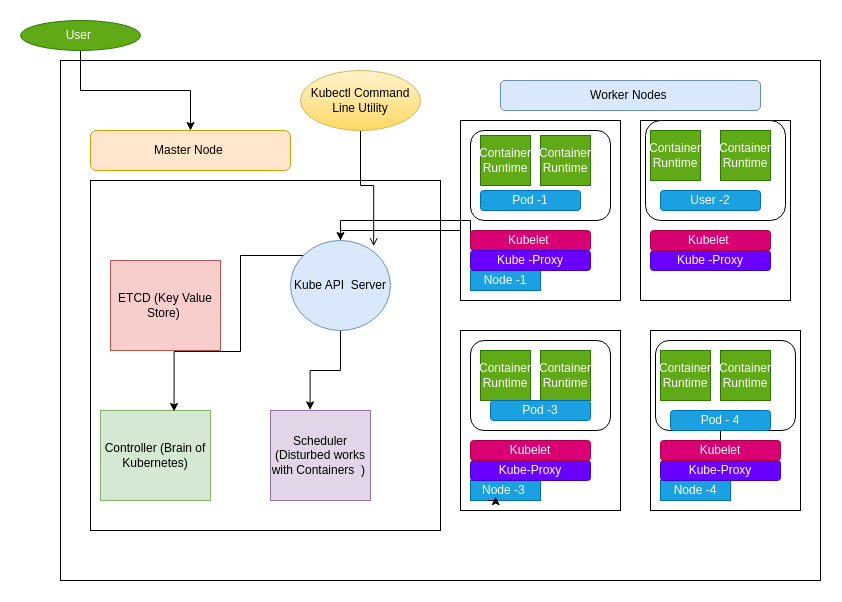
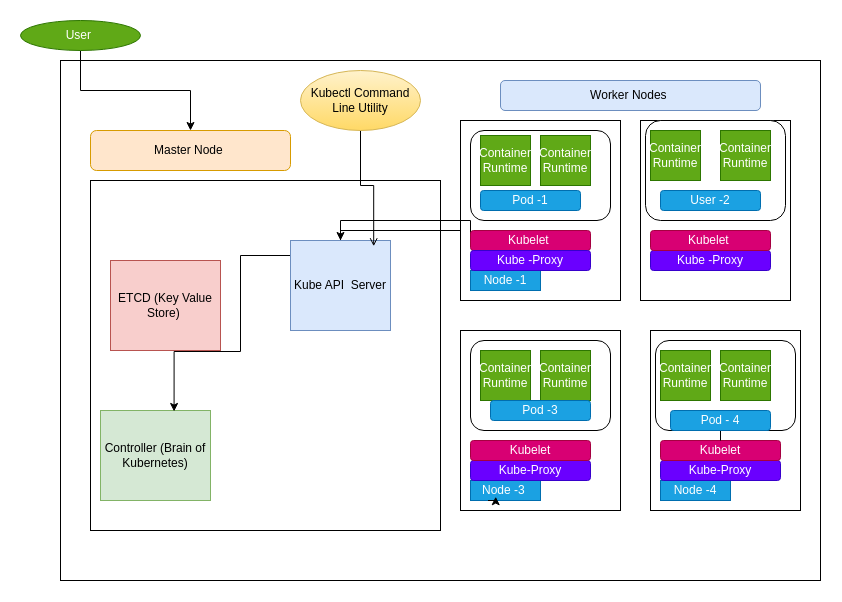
node "Kube API Server": shape ellipse -> rectangle
edge "Kube API Server" -> "Scheduler (Disturbed works with Containers )": removed
node "Scheduler (Disturbed works with Containers )": removed
